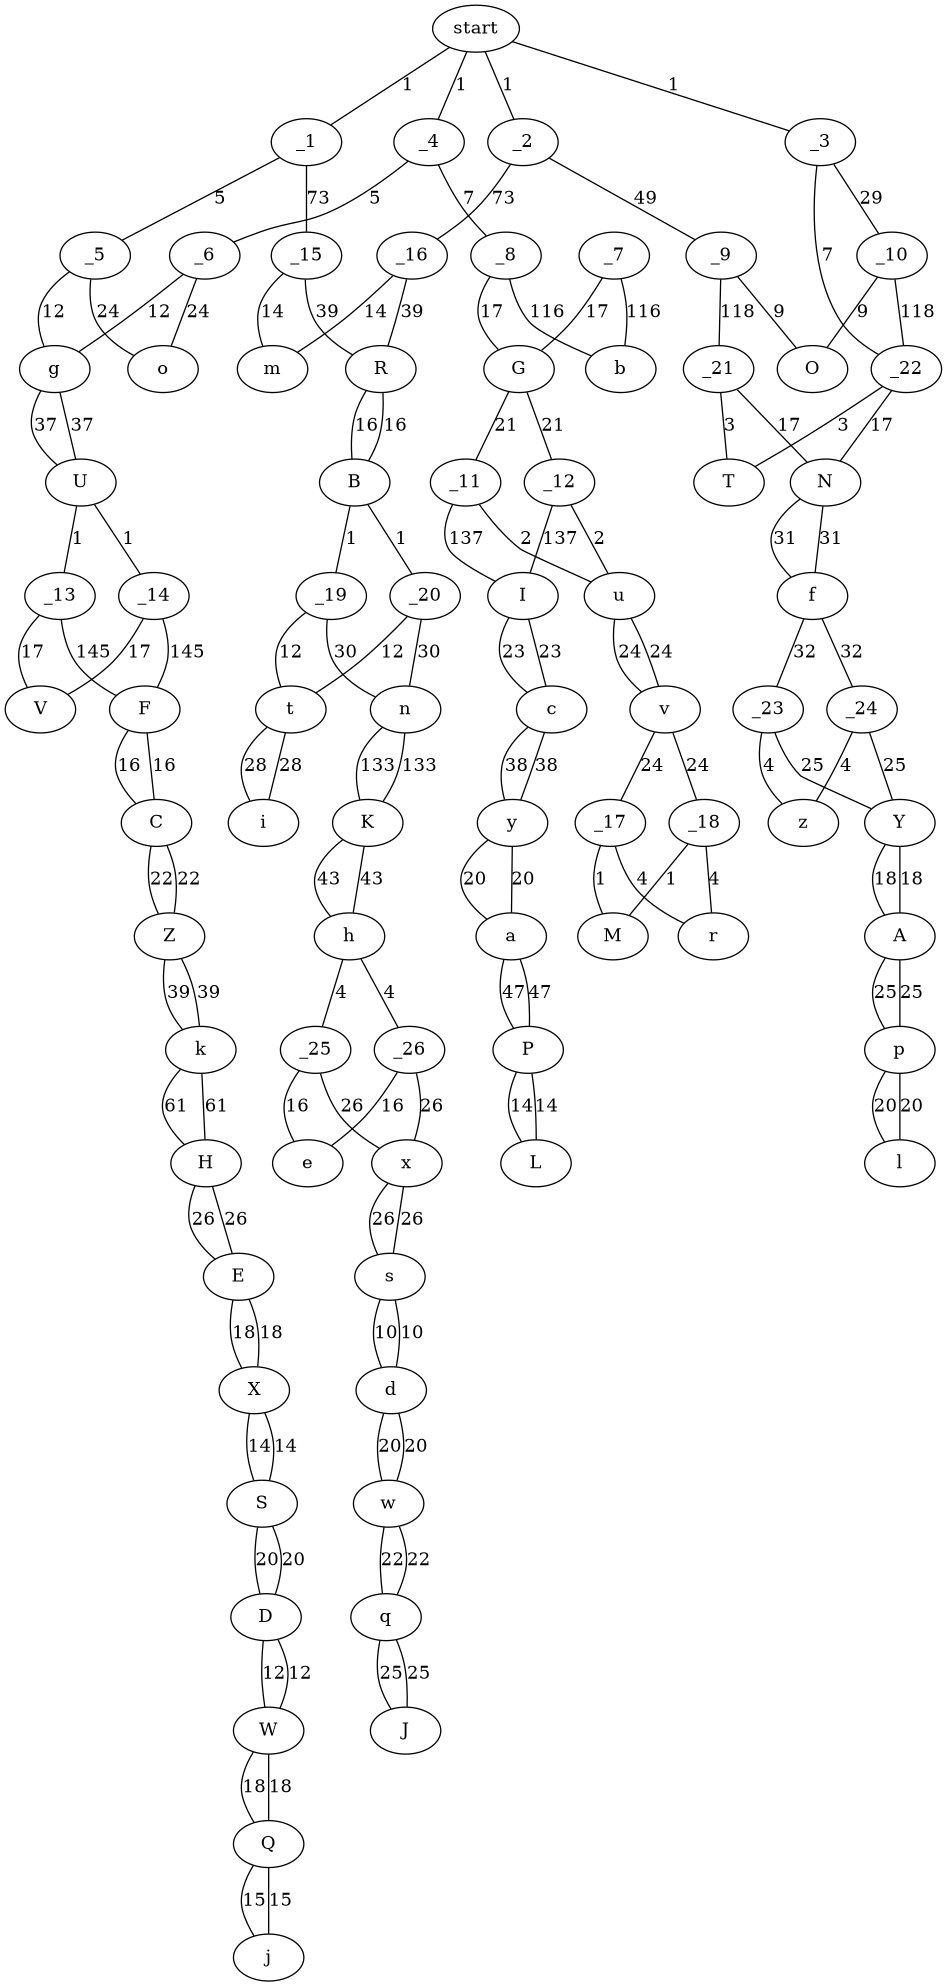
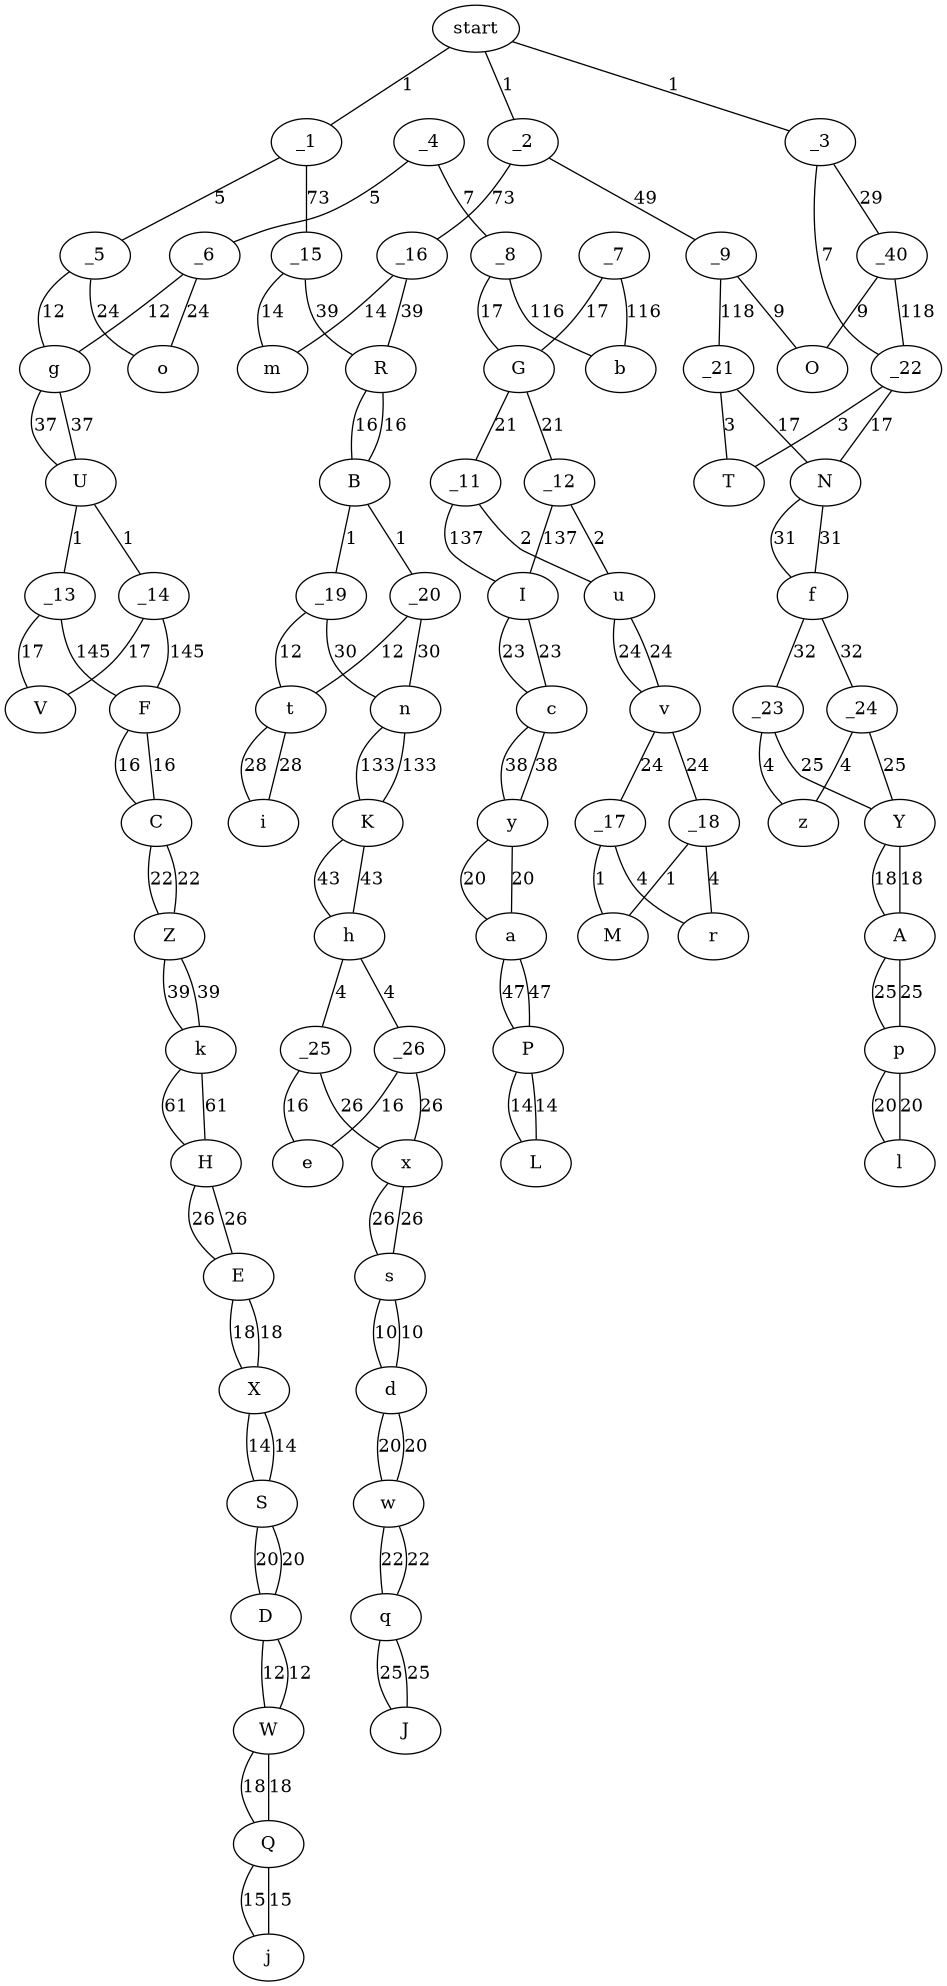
edge "start" -- "_4": removed, label "1"
node "_10": label "_10" -> "_40"
